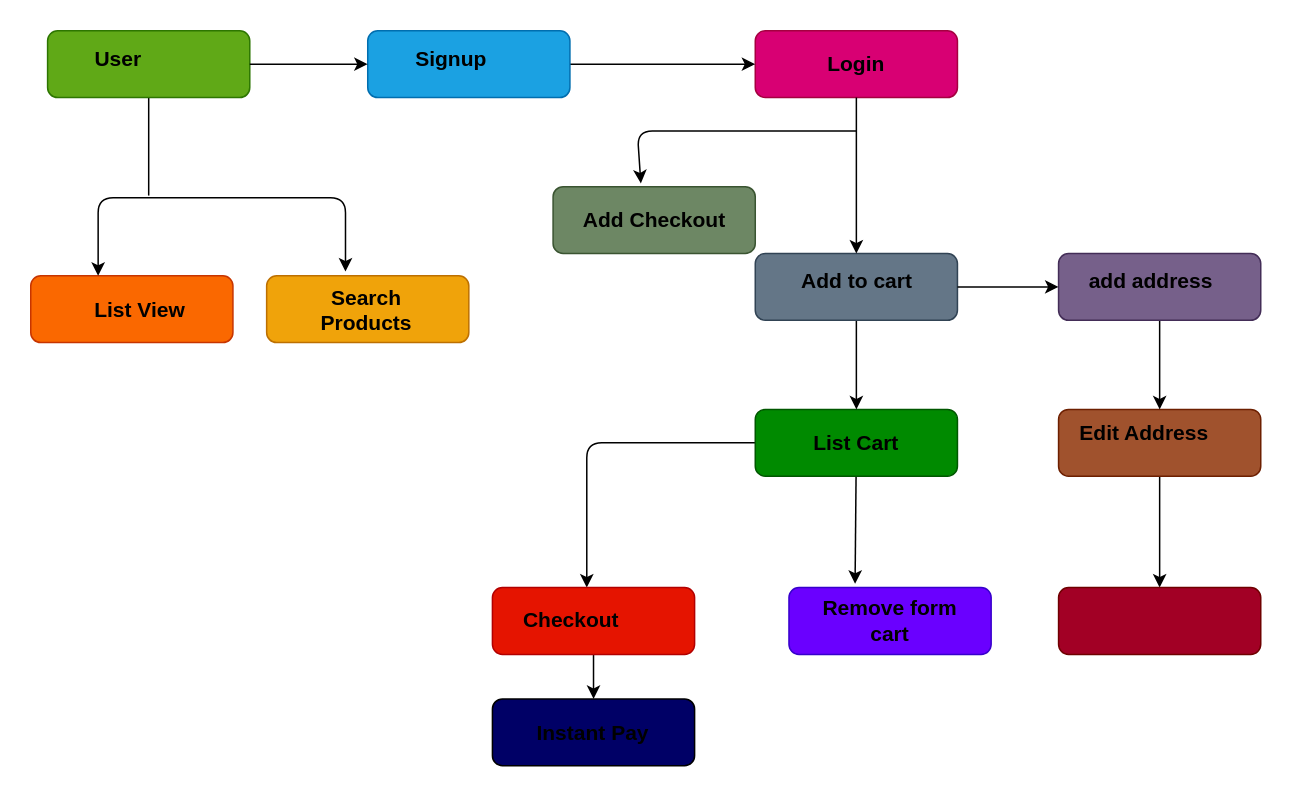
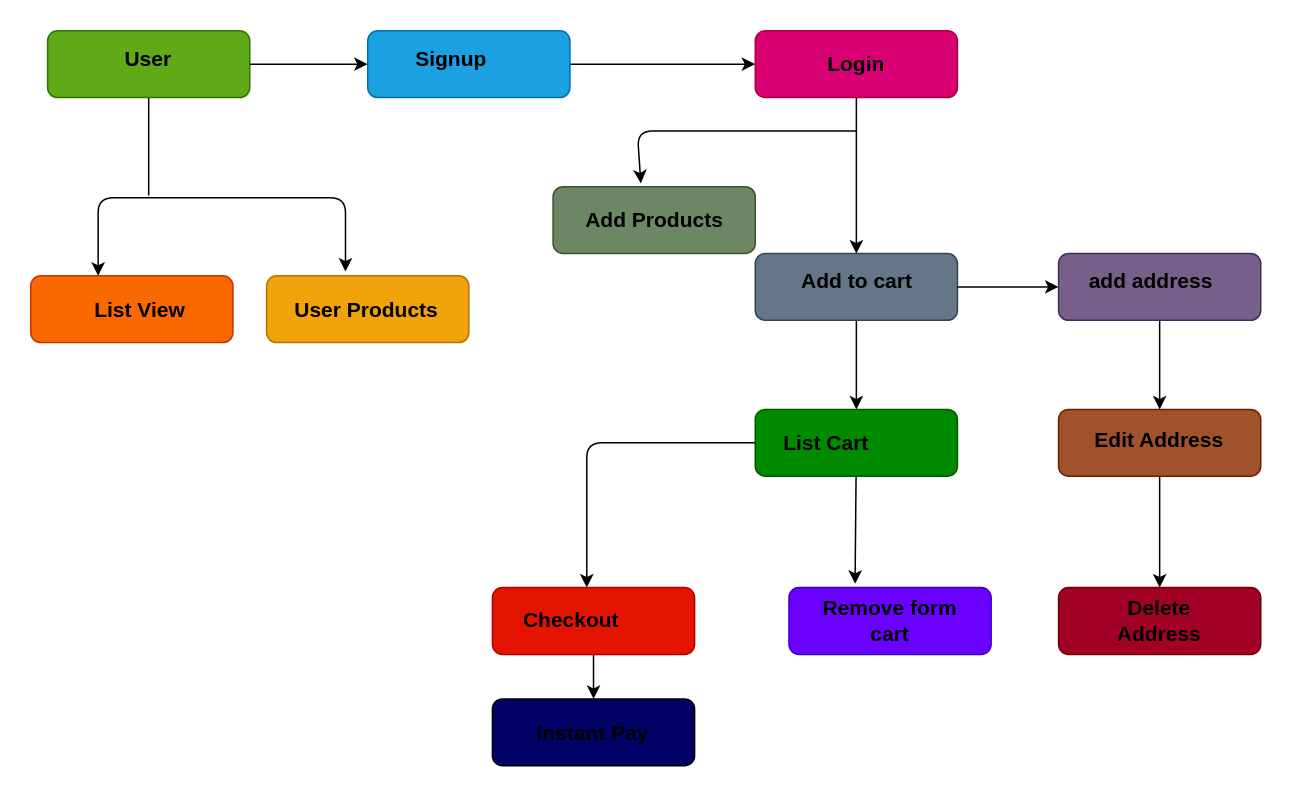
node "User": moved (119, 59) -> (149, 59)
node "Add Checkout": label "Add Checkout" -> "Add Products"
node "Search Products": label "Search Products" -> "User Products"
node "Edit Address": moved (1145, 433) -> (1160, 440)
node "List Cart": moved (856, 443) -> (826, 443)
node "Delete Address": added
